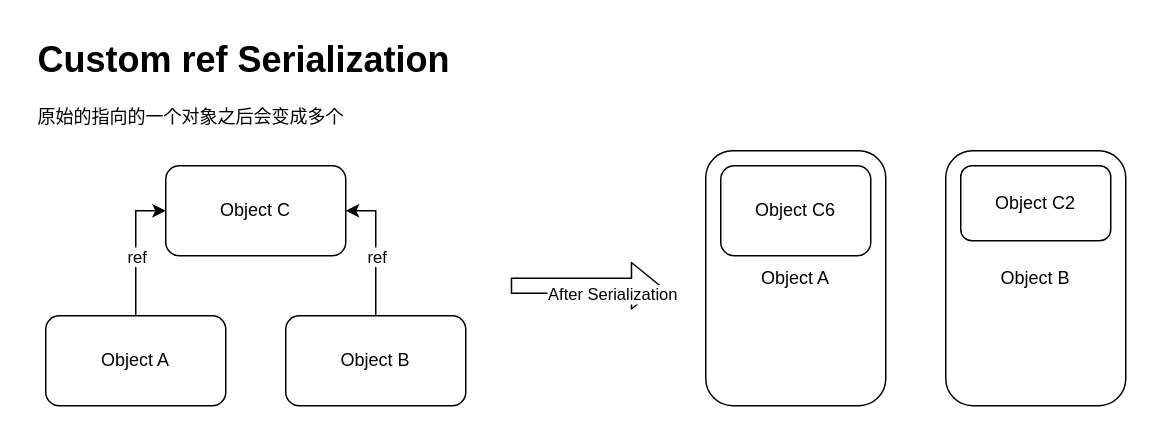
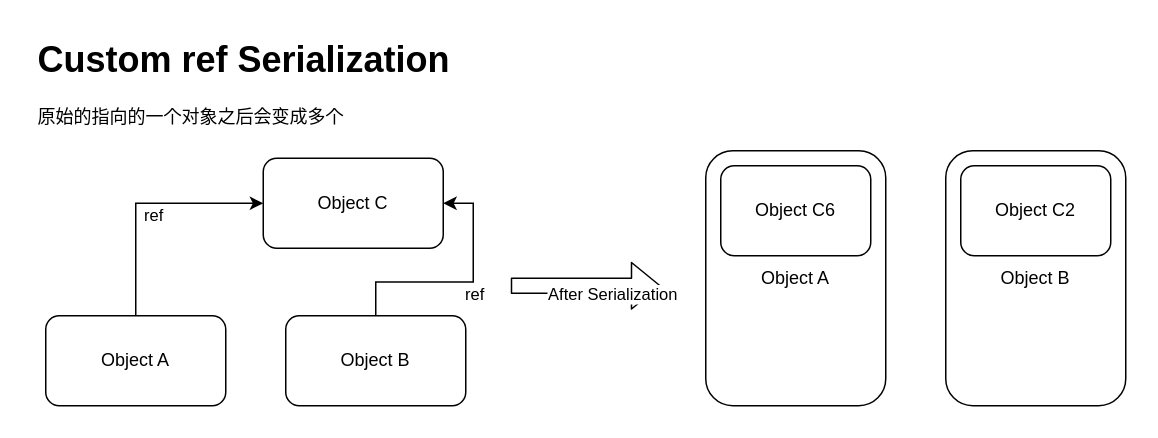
node "Object C2": size 150x75 -> 150x90
node "Object C": moved (256, 211) -> (353, 203)
